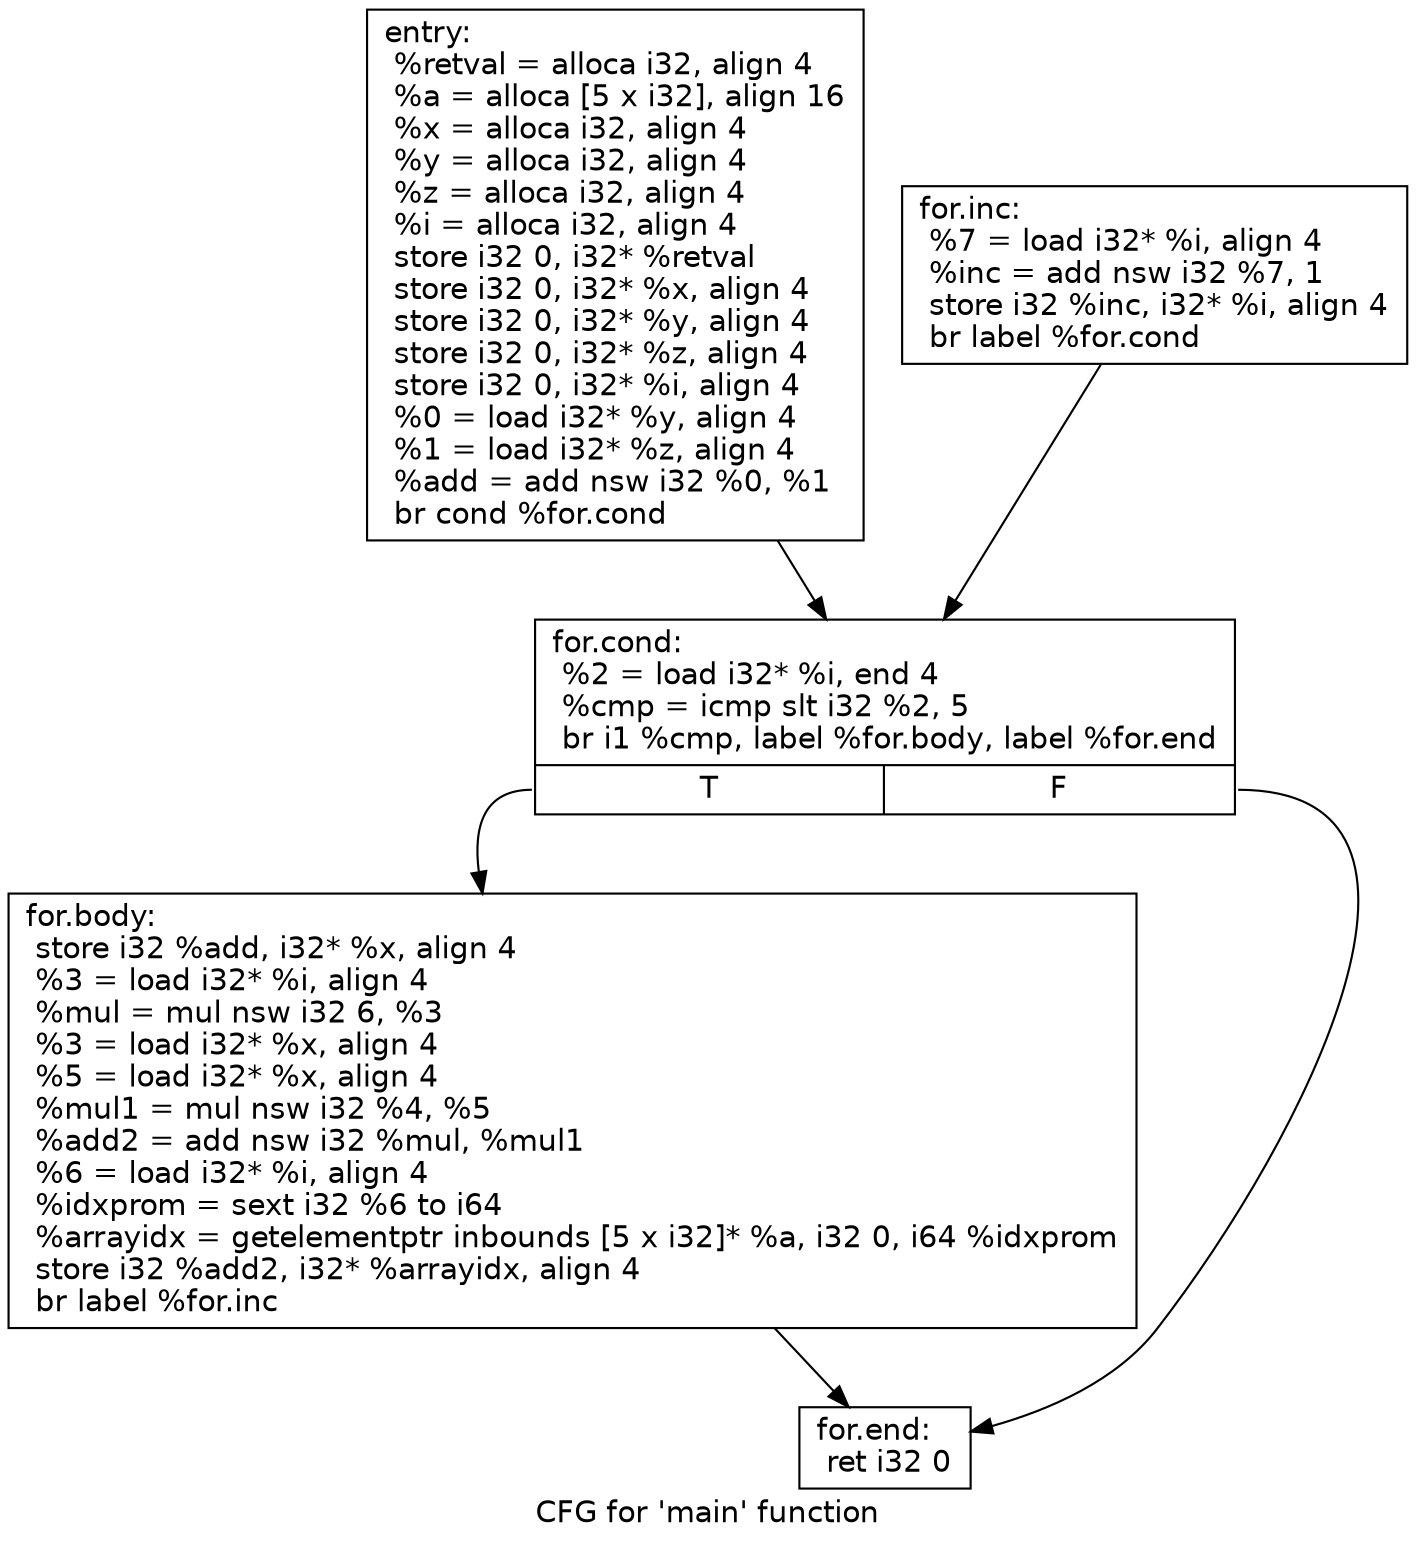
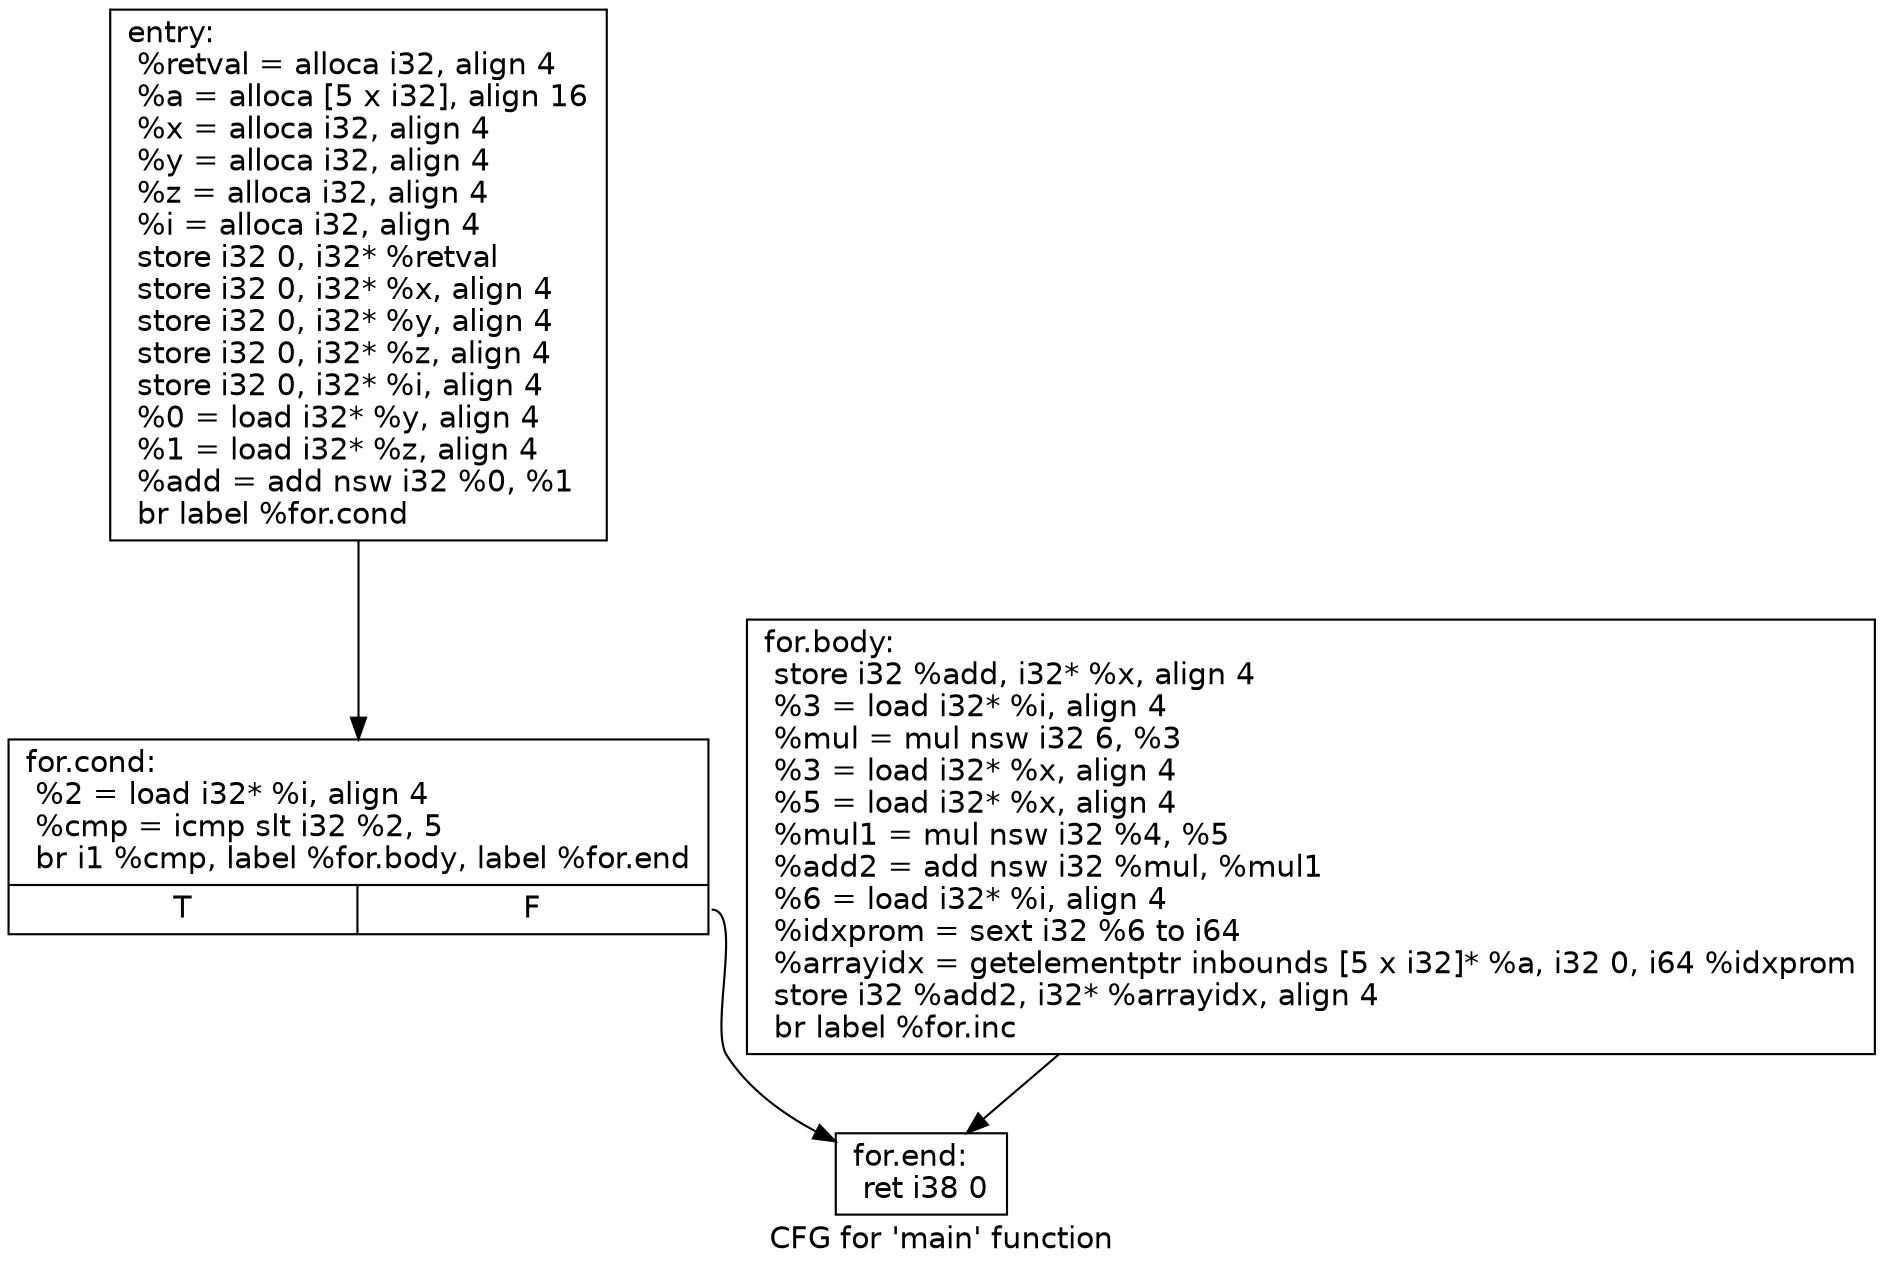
node "for.inc:": removed
node "entry:": text "br cond %for.cond" -> "br label %for.cond"
node "for.cond:": text "%2 = load i32* %i, end 4" -> "%2 = load i32* %i, align 4"
edge "for.cond:" -> "for.body:": removed
node "for.end:": text "ret i32 0" -> "ret i38 0"
